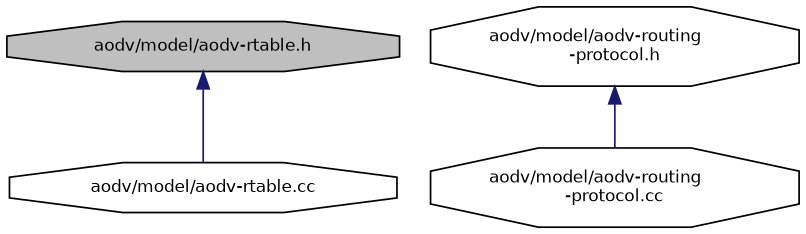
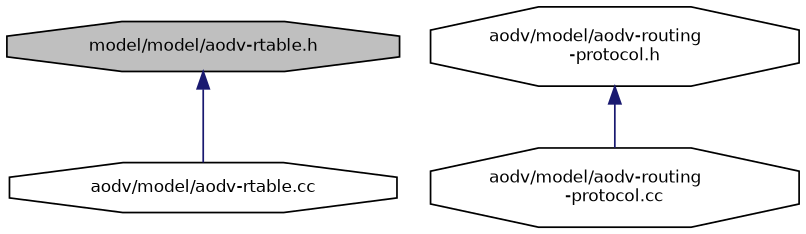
node "aodv/model/aodv-rtable.h": label "aodv/model/aodv-rtable.h" -> "model/model/aodv-rtable.h"
